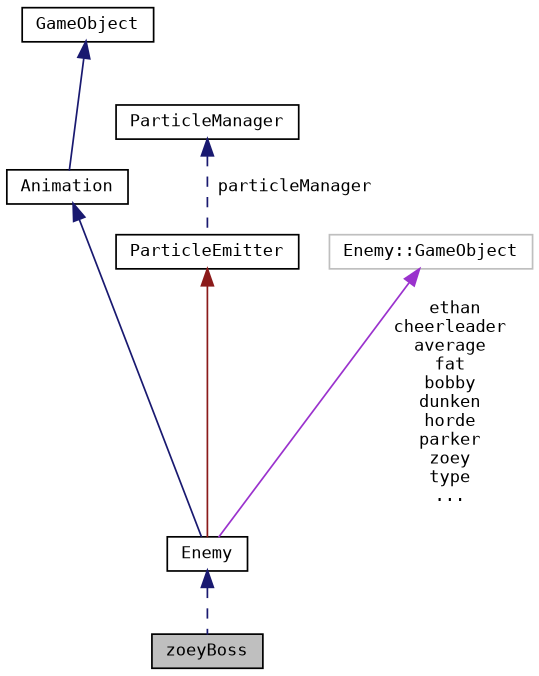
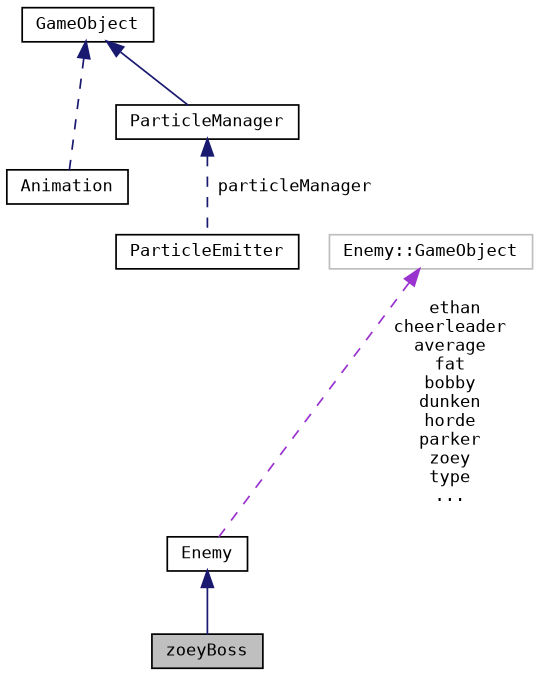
edge "ParticleManager" -> "GameObject": added
edge "Animation" -> "GameObject": style solid -> dashed
edge "Enemy" -> "Animation": removed
edge "Enemy" -> "Enemy::GameObject": style solid -> dashed
edge "Enemy" -> "ParticleEmitter": removed
edge "zoeyBoss" -> "Enemy": style dashed -> solid
